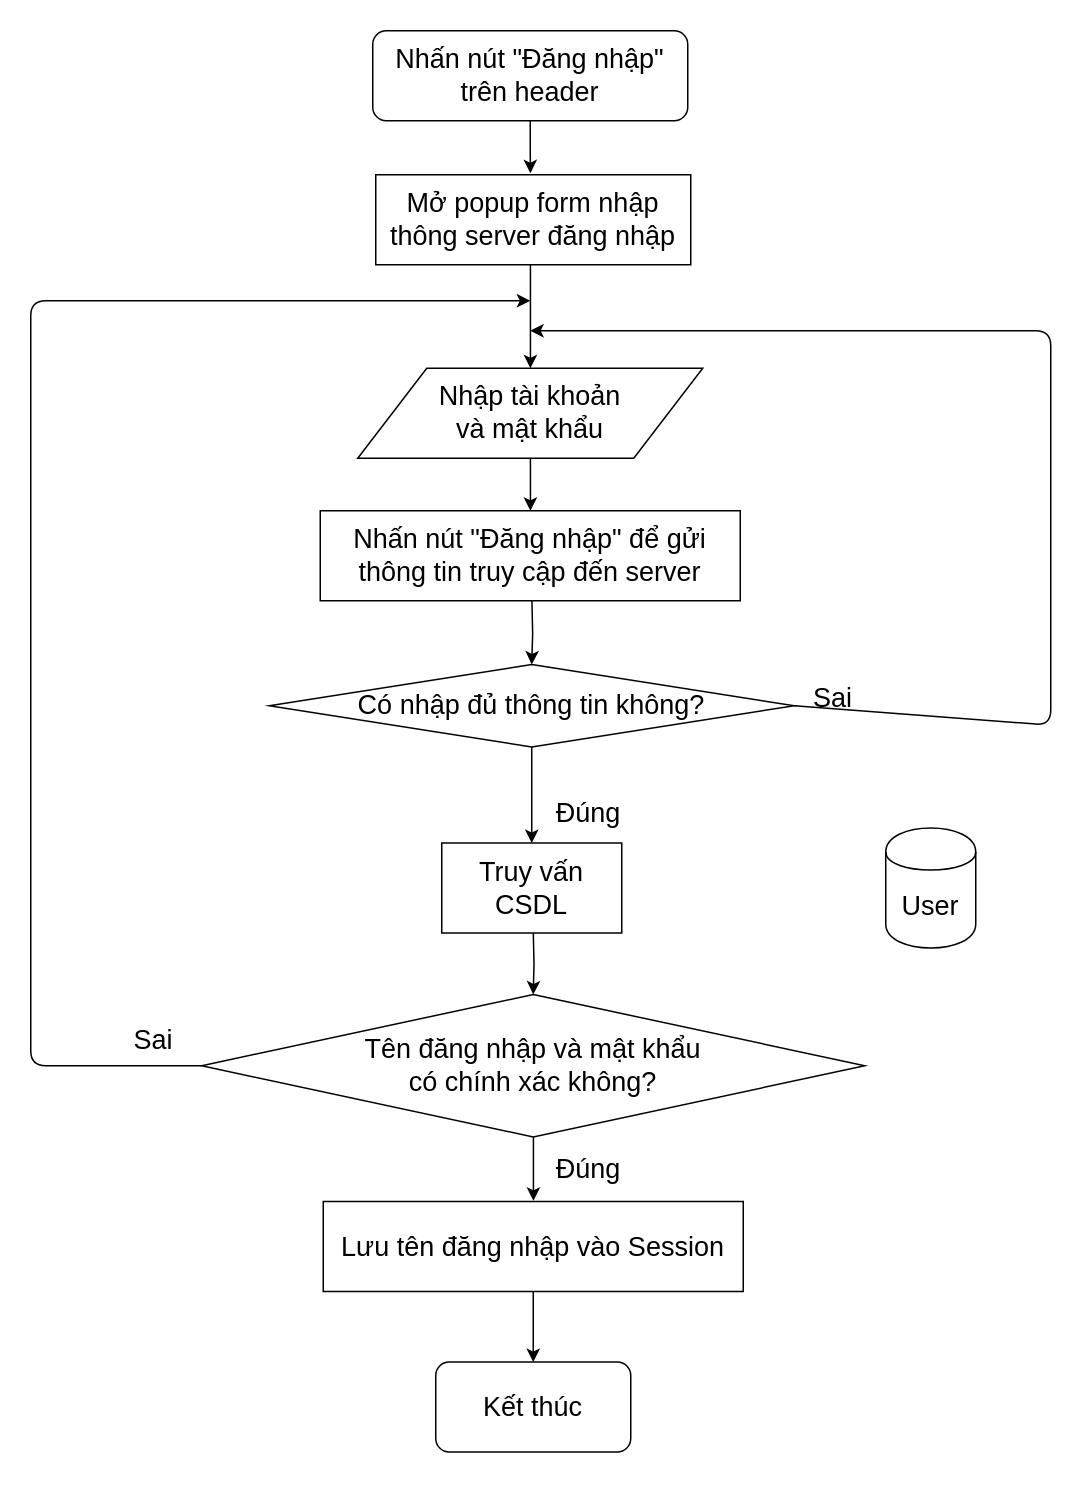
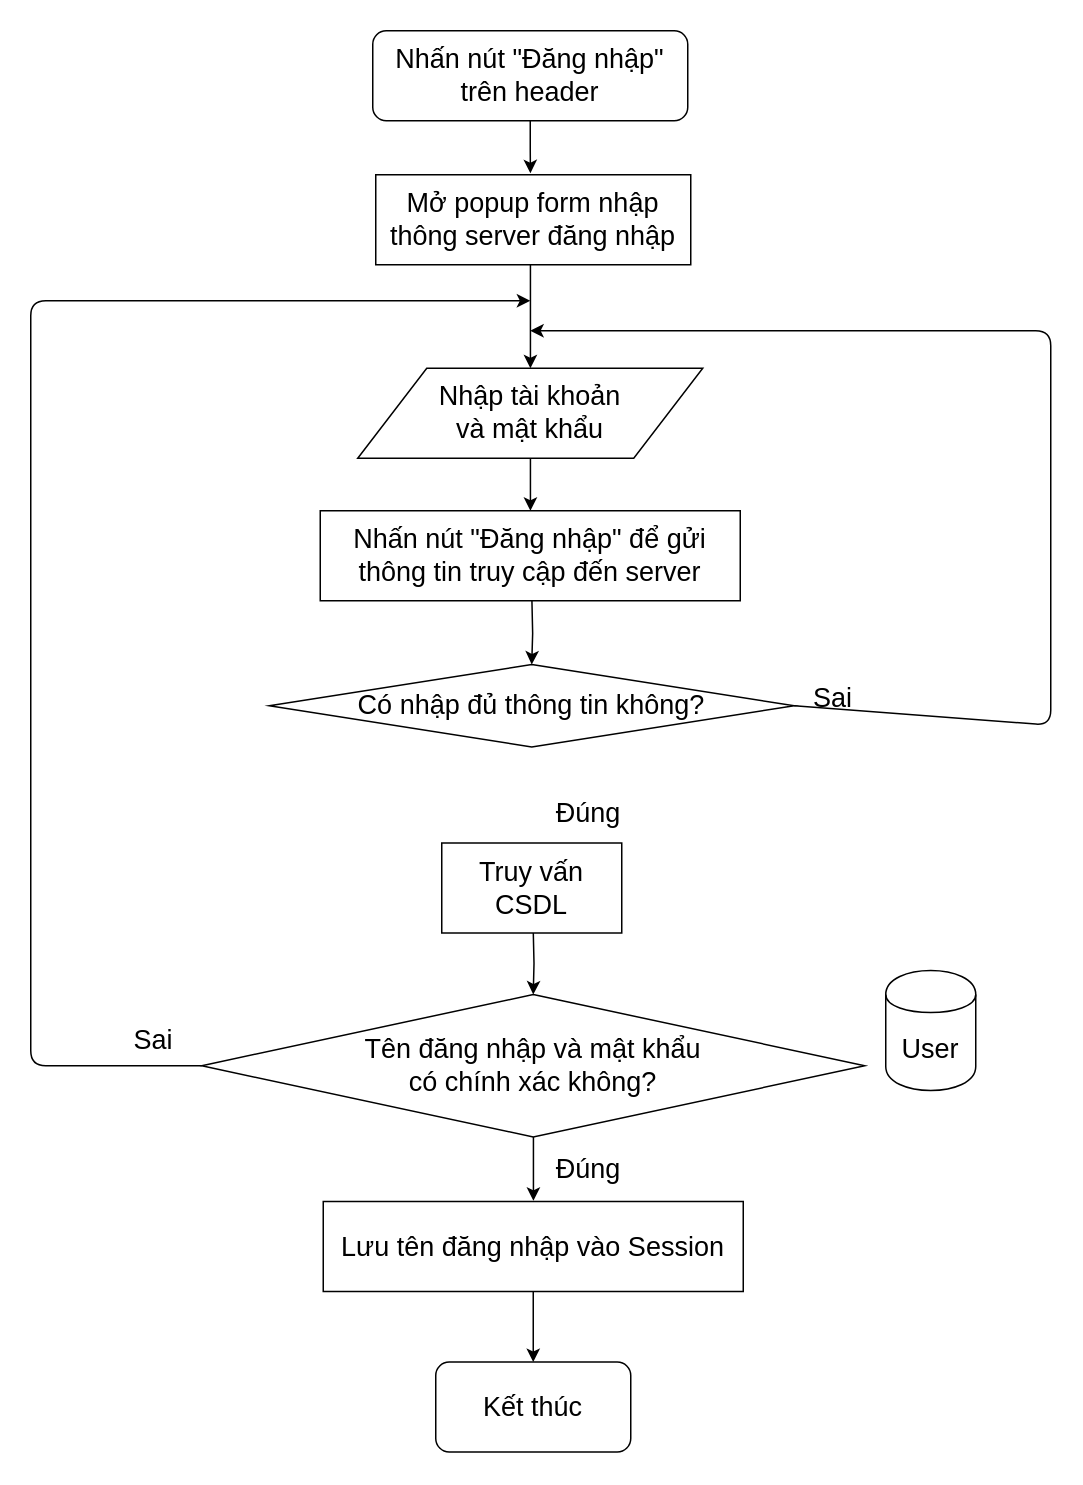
edge "Có nhập đủ thông tin không?" -> "Truy vấn CSDL": removed
node "User": moved (931, 888) -> (931, 1031)
